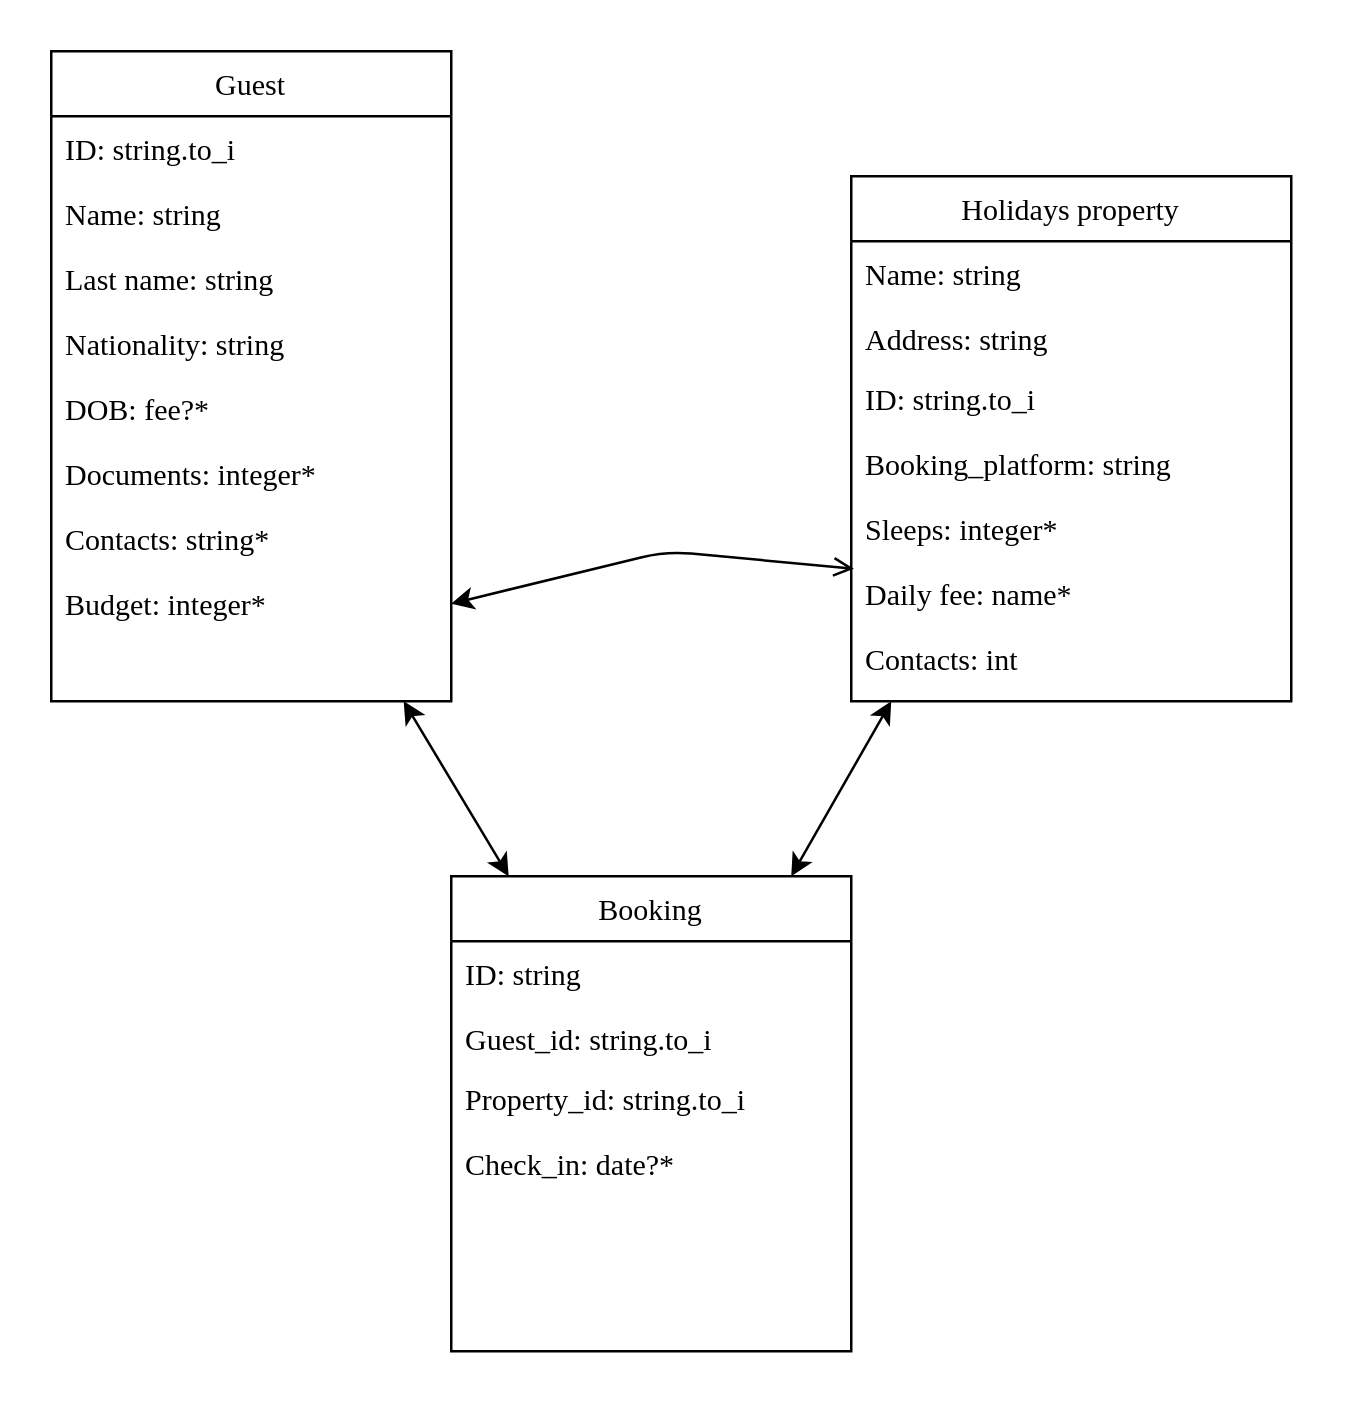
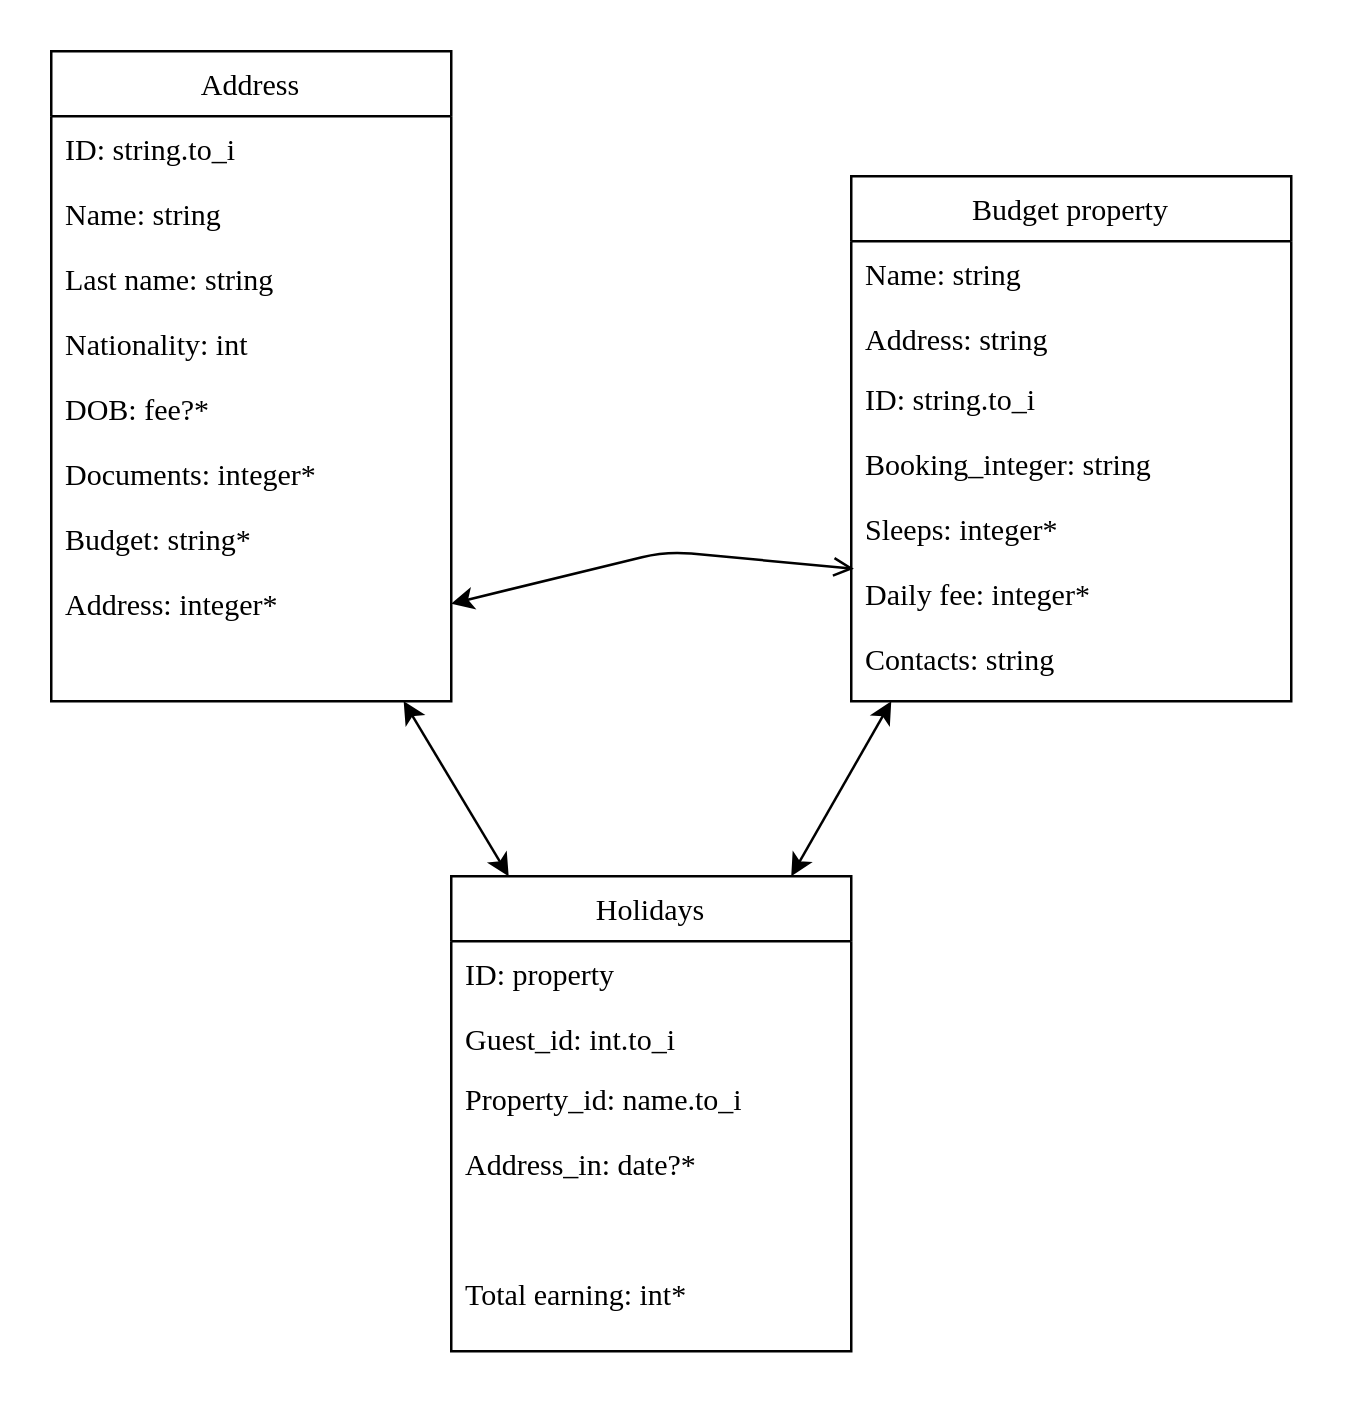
node "Guest": label "Guest" -> "Address"
node "Holidays property": label "Holidays property" -> "Budget property"
node "Nationality: string": label "Nationality: string" -> "Nationality: int"
node "Booking_platform: string": label "Booking_platform: string" -> "Booking_integer: string"
node "Contacts: string*": label "Contacts: string*" -> "Budget: string*"
node "Daily fee: name*": label "Daily fee: name*" -> "Daily fee: integer*"
node "Budget: integer*": label "Budget: integer*" -> "Address: integer*"
node "Contacts: int": label "Contacts: int" -> "Contacts: string"
node "Booking": label "Booking" -> "Holidays"
node "ID: string": label "ID: string" -> "ID: property"
node "Guest_id: string.to_i": label "Guest_id: string.to_i" -> "Guest_id: int.to_i"
node "Property_id: string.to_i": label "Property_id: string.to_i" -> "Property_id: name.to_i"
node "Check_in: date?*": label "Check_in: date?*" -> "Address_in: date?*"
node "Total earning: int*": added
